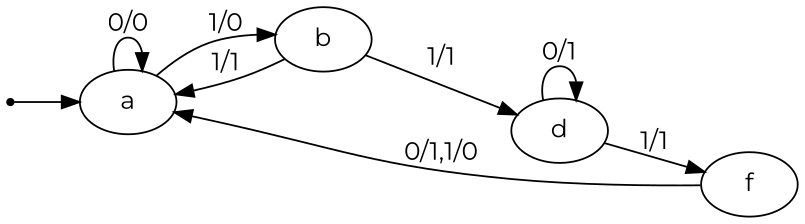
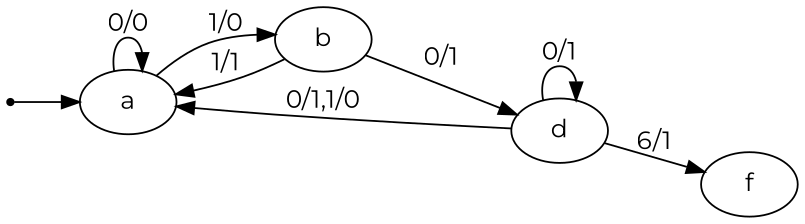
edge "b" -> "d": label "1/1" -> "0/1"
edge "d" -> "f": label "1/1" -> "6/1"
edge "f" -> "a": now "d" -> "a"
